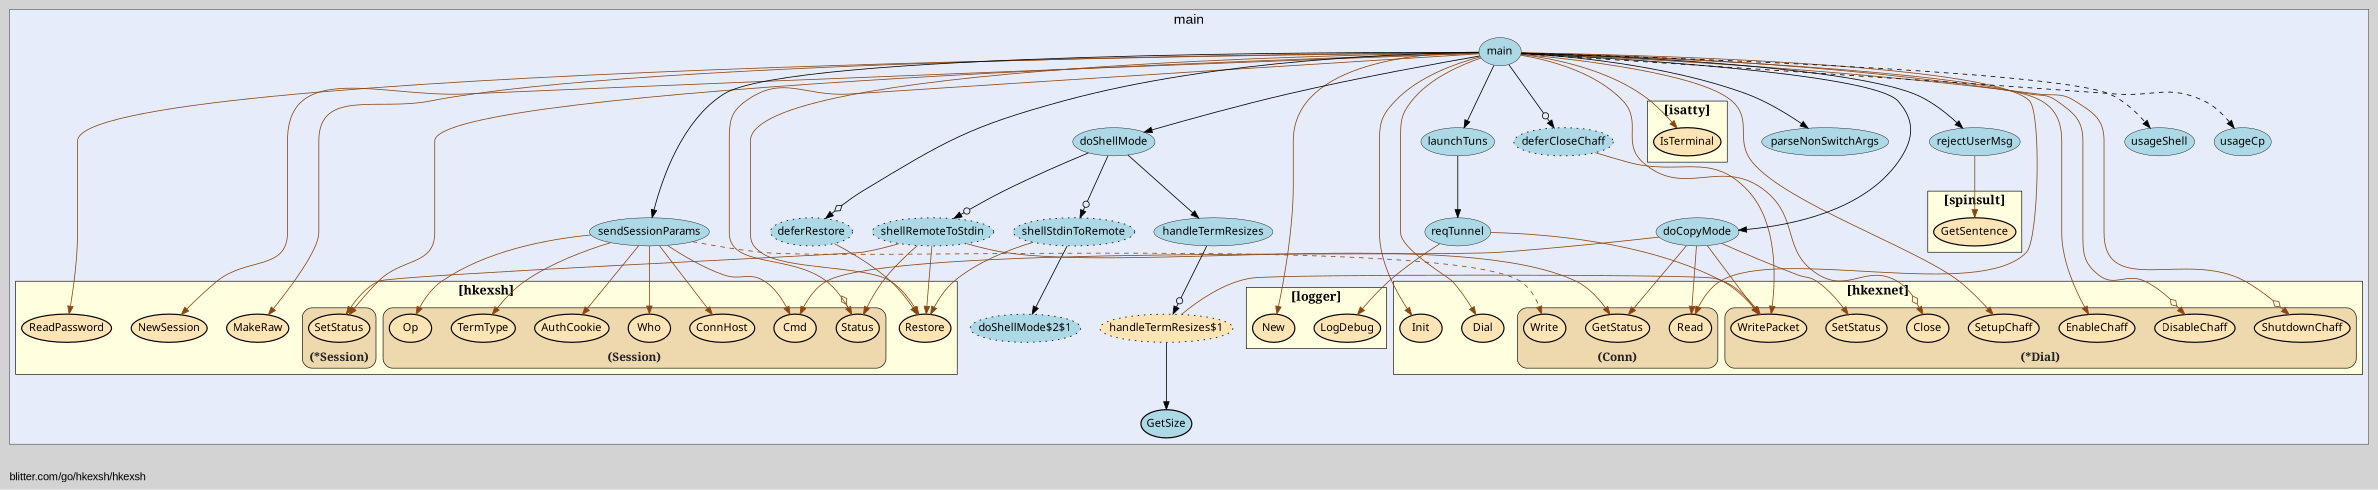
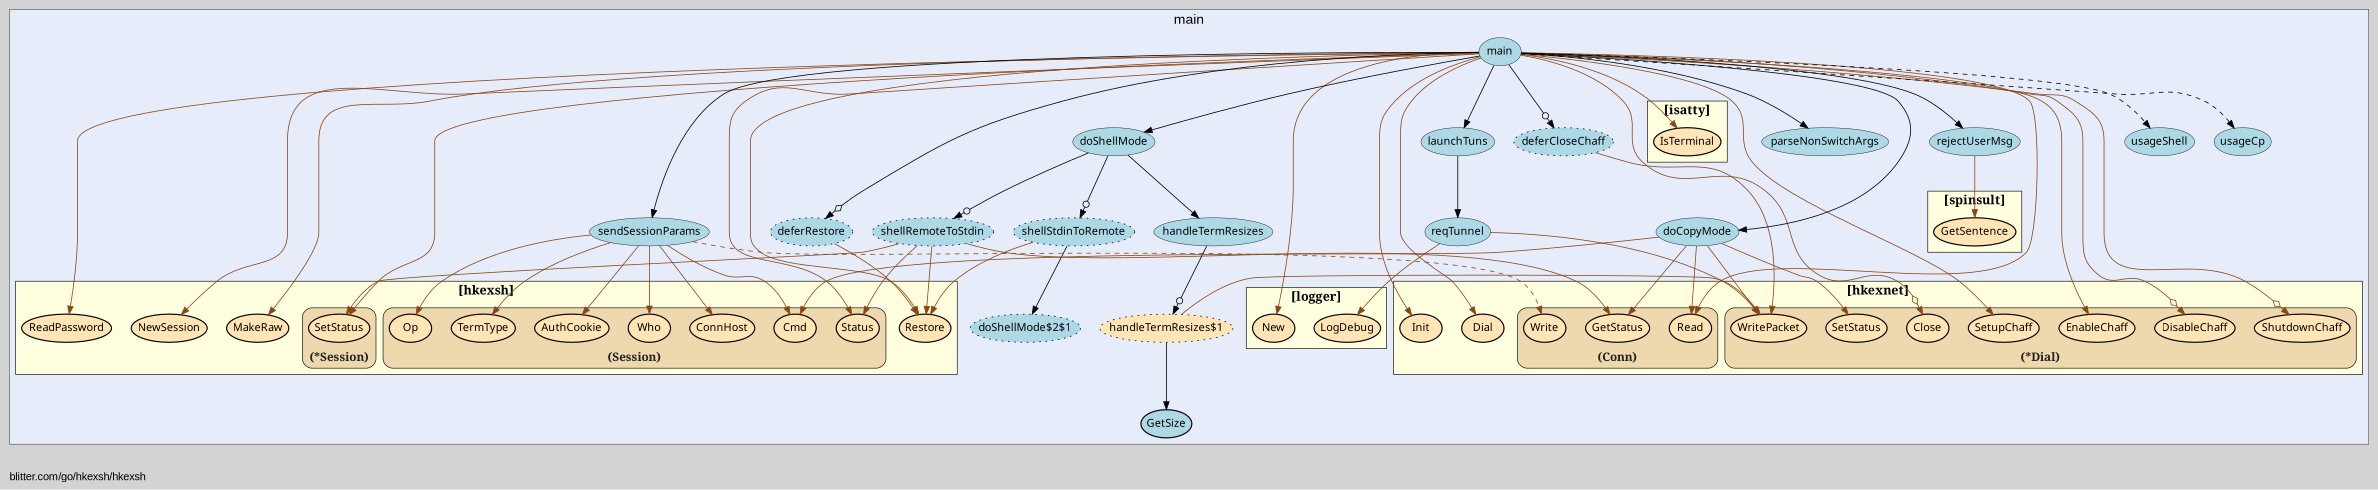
edge "main" -> "Status": arrowhead normalnoneodiamond -> normal
